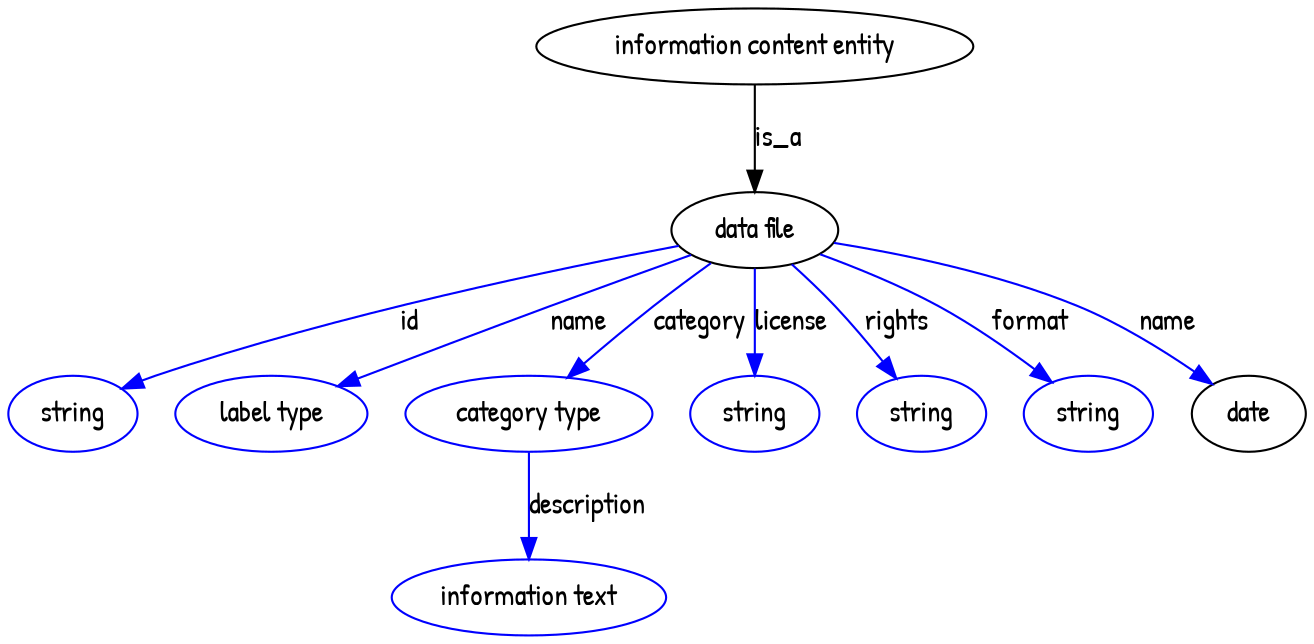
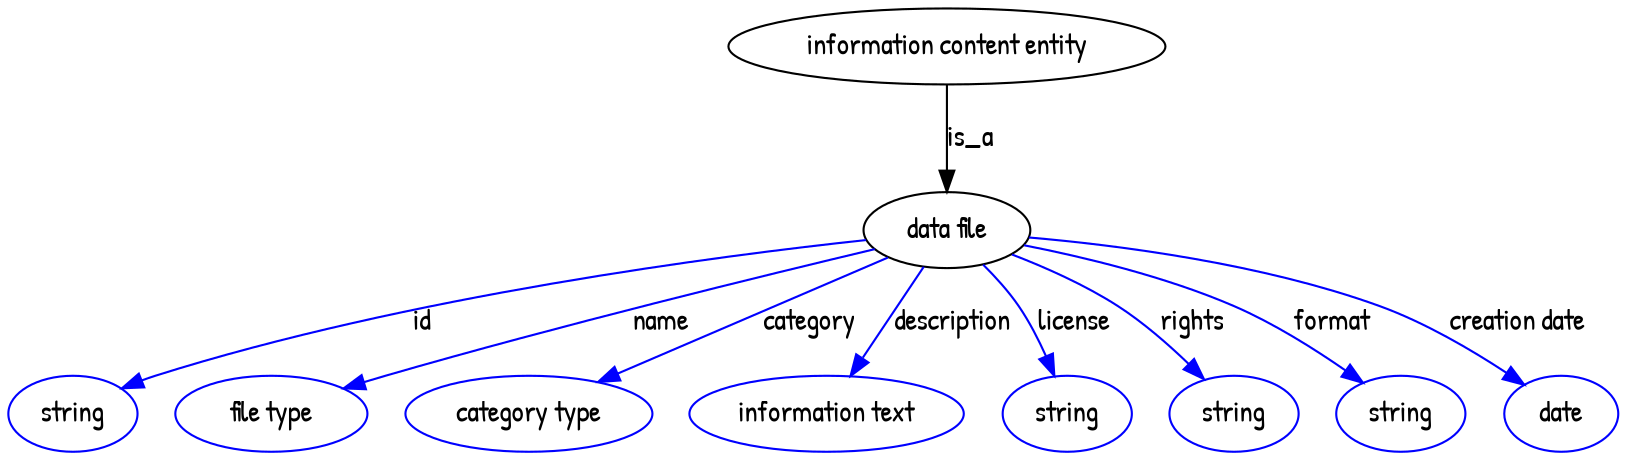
edge "data file" -> "date": label "name" -> "creation date"
node "label type": label "label type" -> "file type"
node "date": color black -> blue
edge "category type" -> "information text": now "data file" -> "information text"
